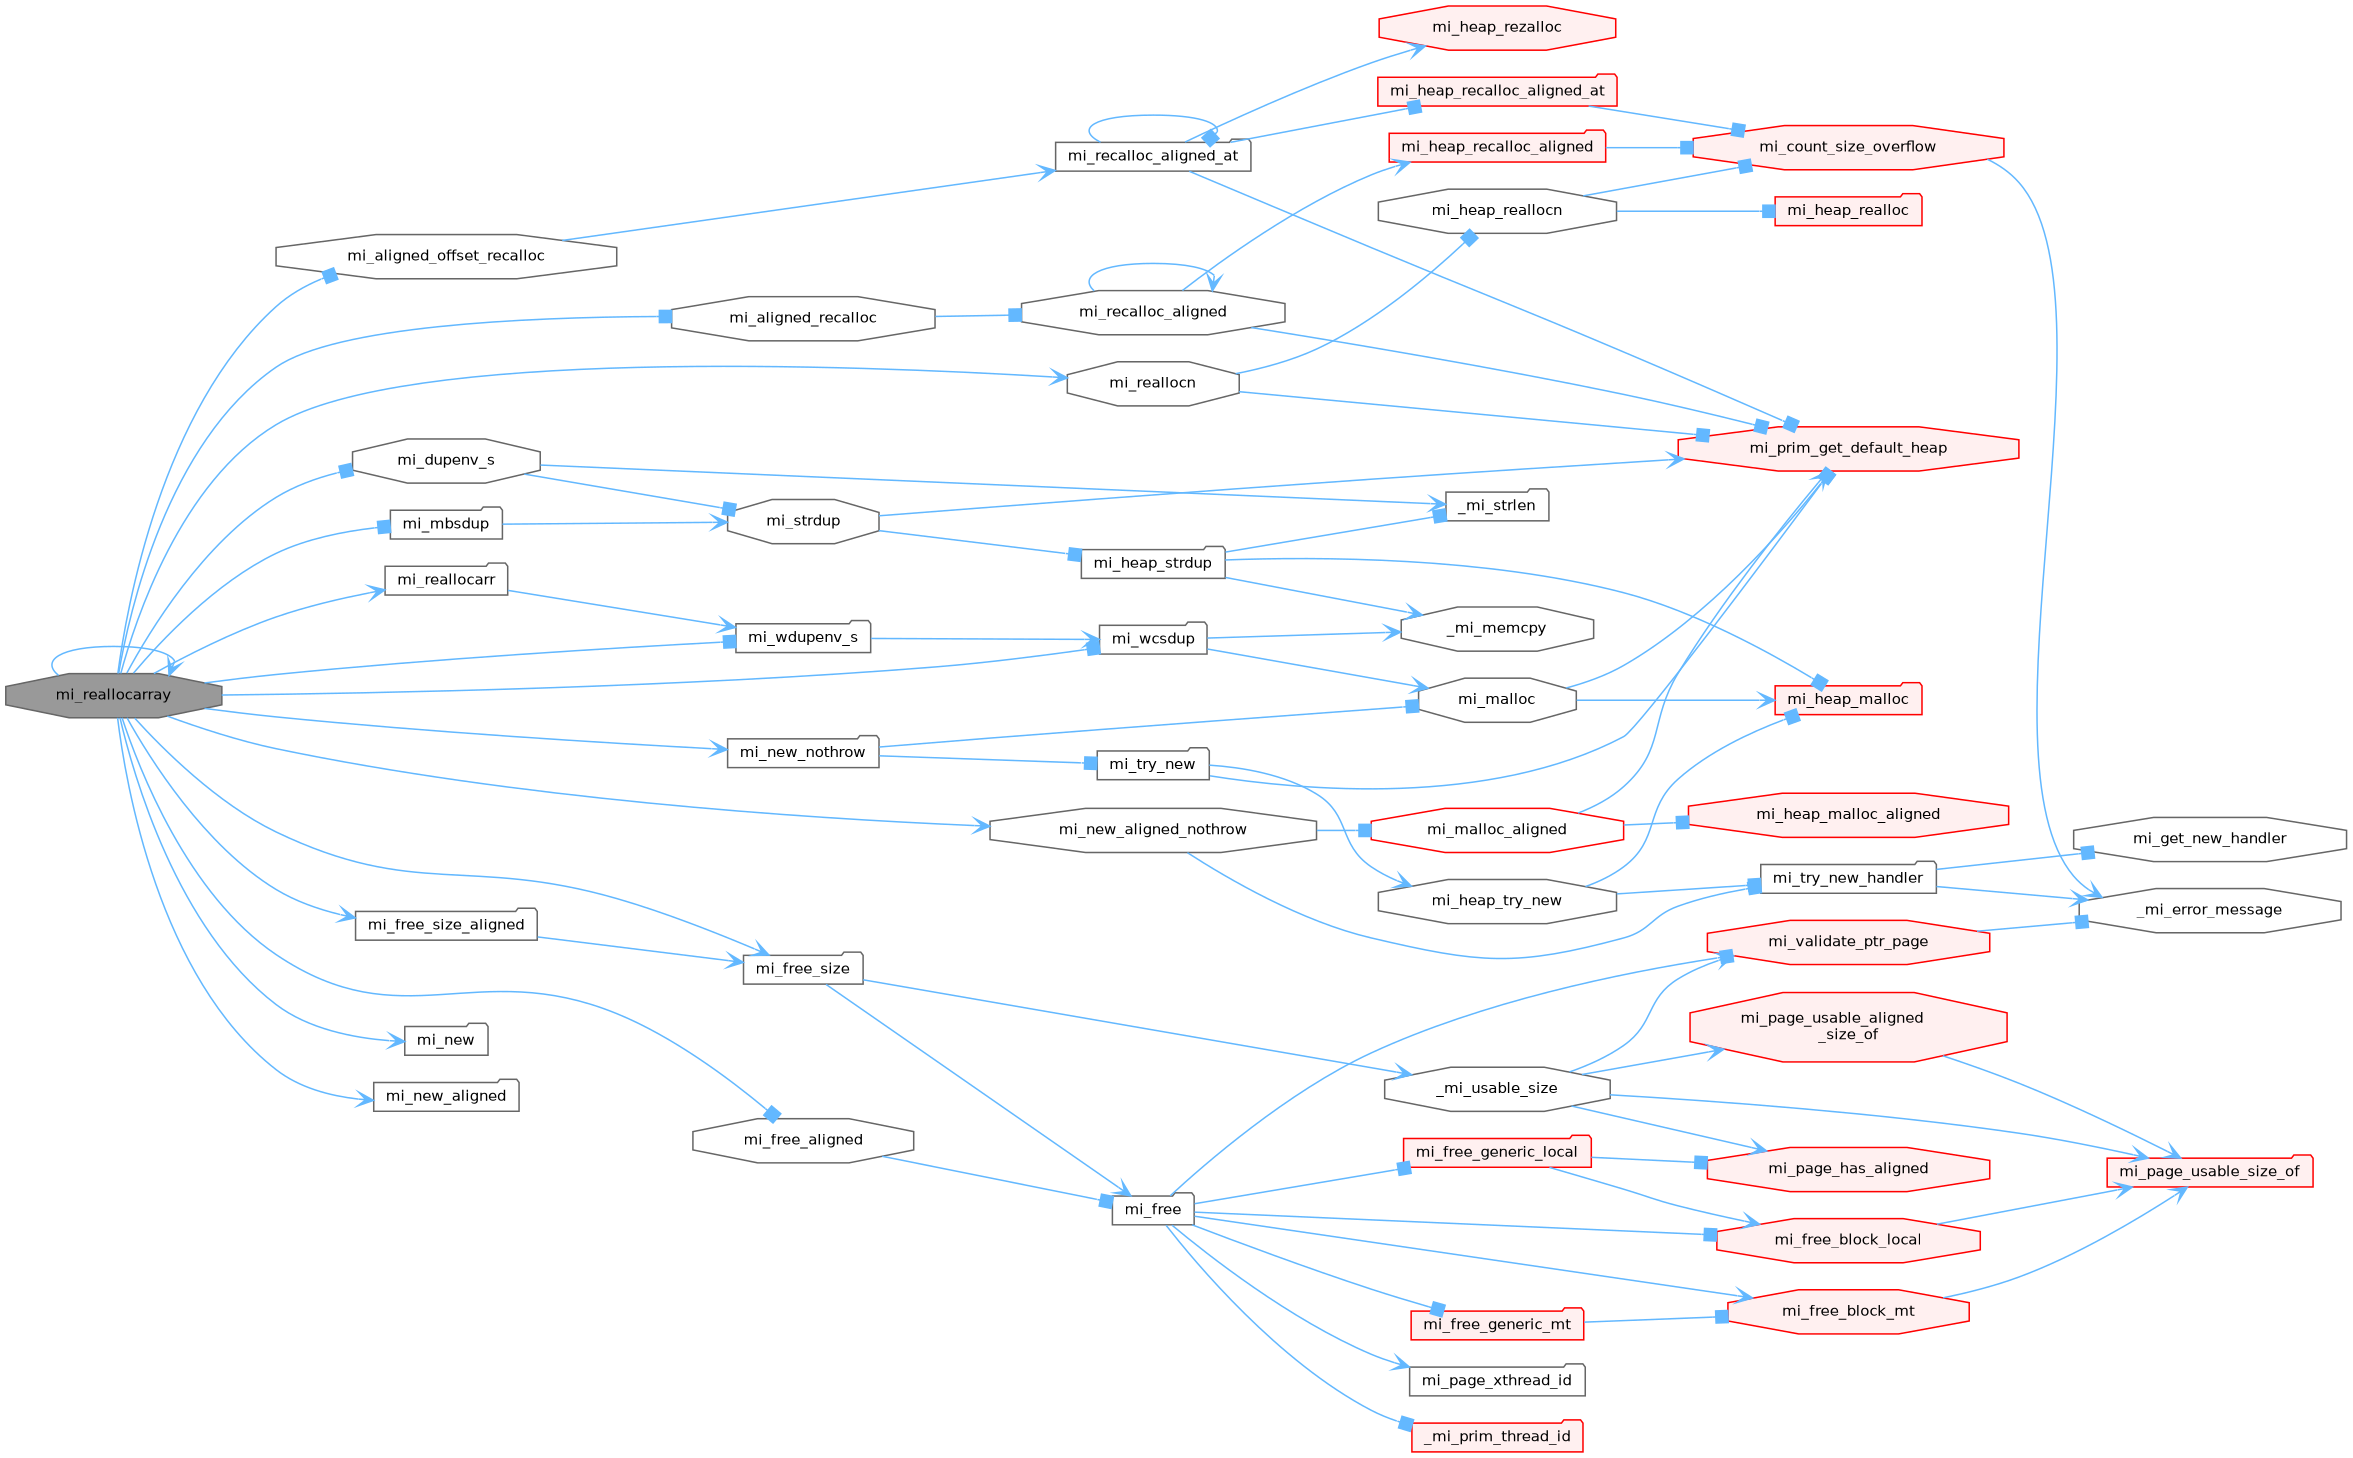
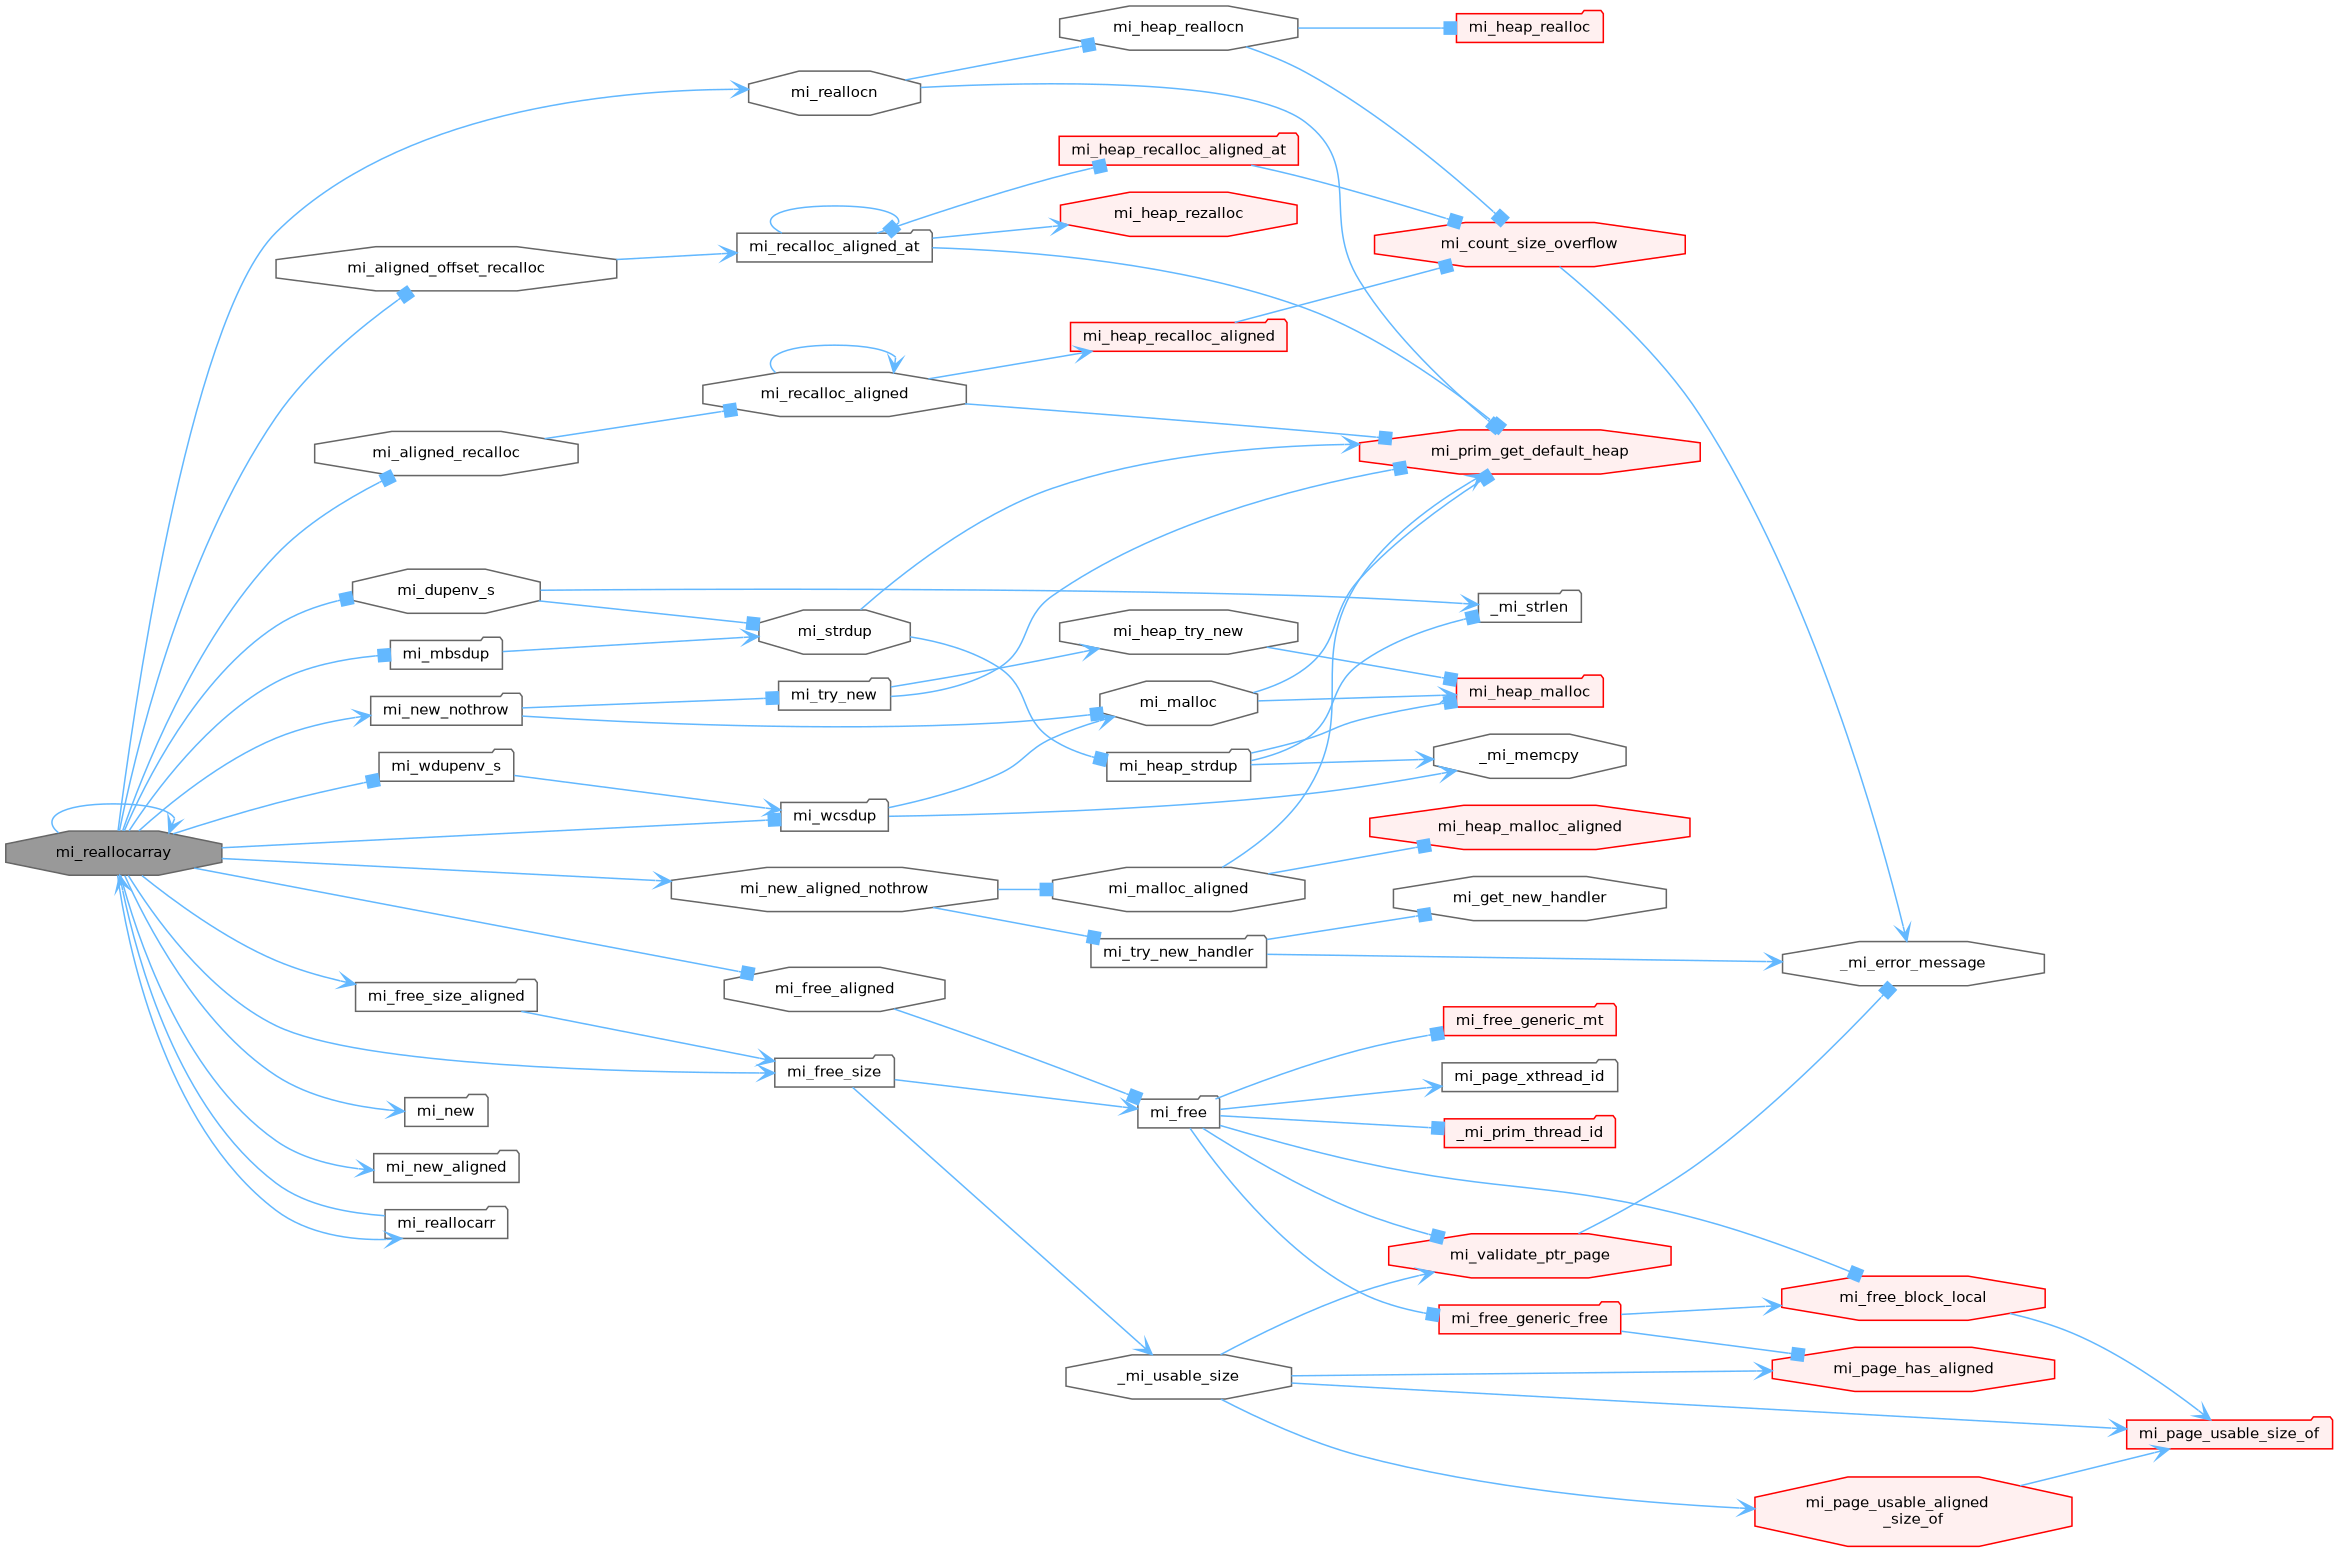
edge "mi_reallocarr" -> "mi_wdupenv_s": now "mi_reallocarr" -> "mi_reallocarray"
node "mi_malloc_aligned": color red -> grey40
edge "mi_heap_try_new" -> "mi_try_new_handler": removed
node "mi_free_generic_local": label "mi_free_generic_local" -> "mi_free_generic_free"
node "mi_free_block_mt": removed
